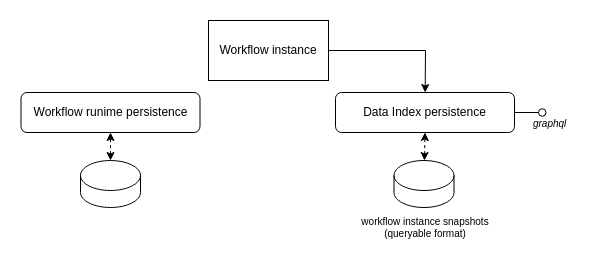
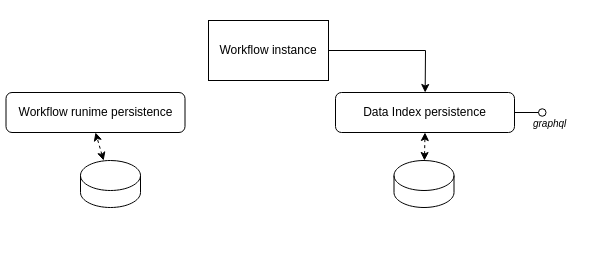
node "Workflow runime persistence": moved (111, 113) -> (96, 113)
node "workflow instance snapshots (queryable format)": removed
